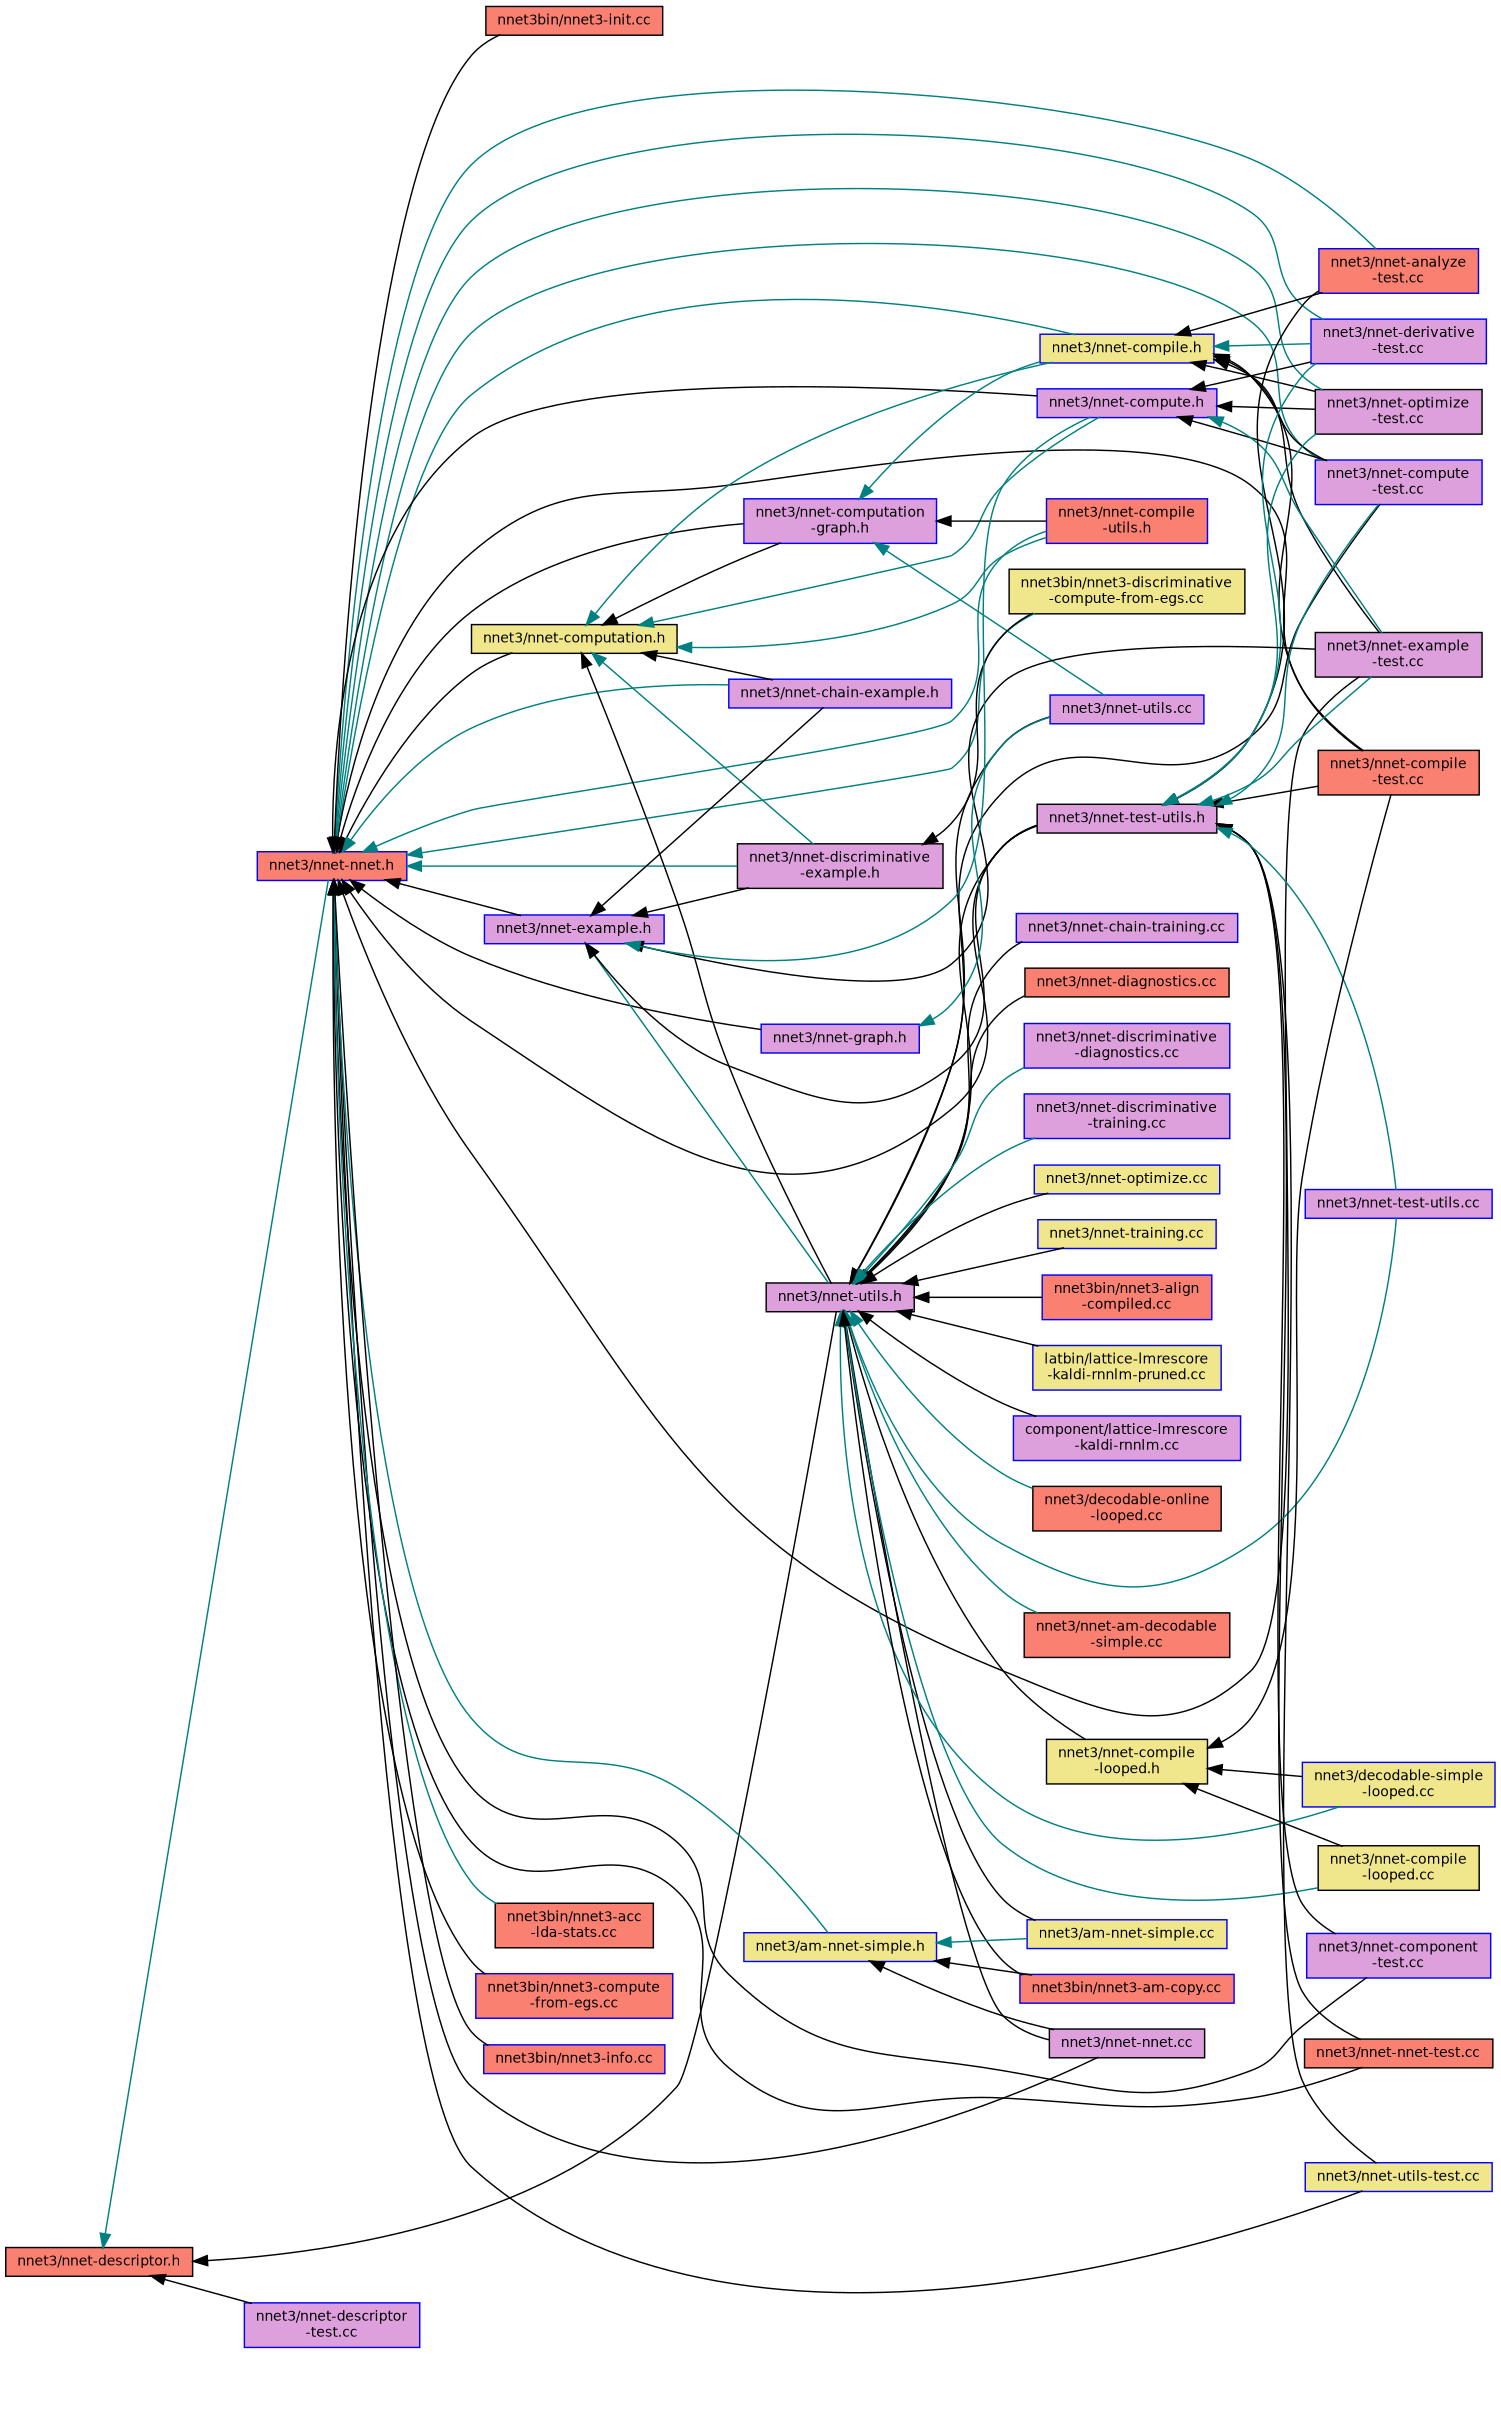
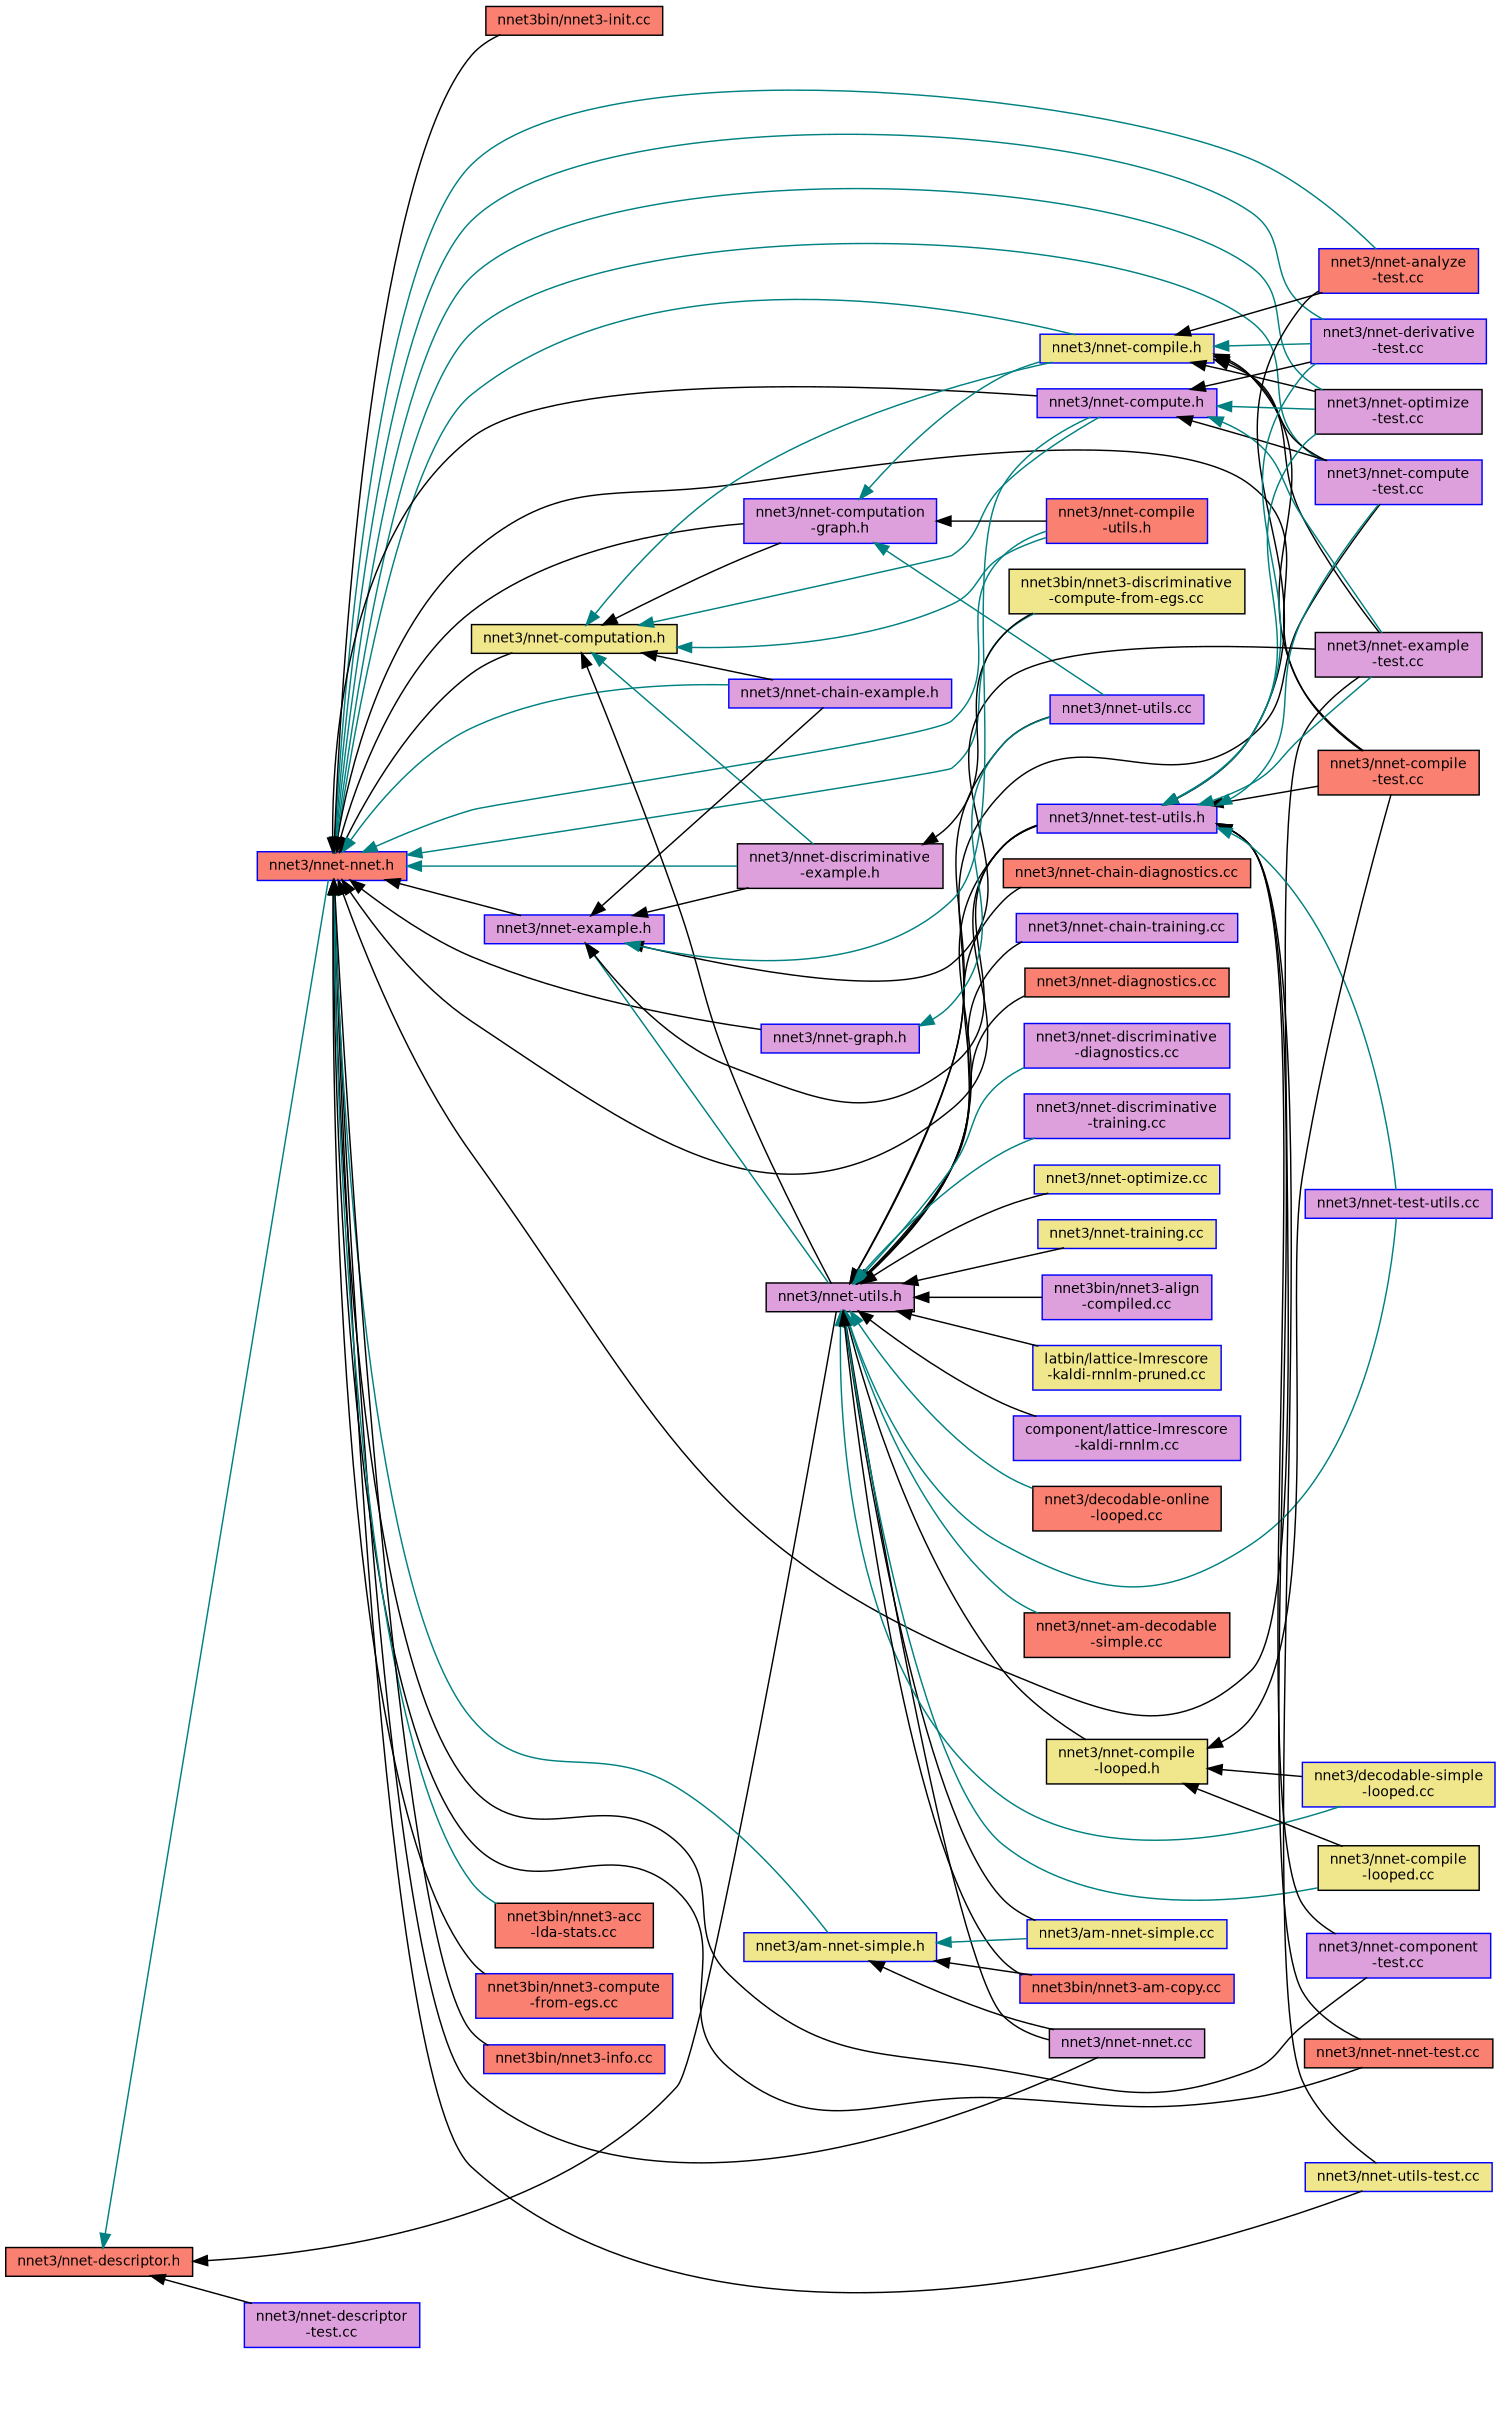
edge "nnet3/nnet-optimize -test.cc" -> "nnet3/nnet-compute.h": color black -> teal
node "nnet3/nnet-test-utils.h": color black -> blue
node "nnet3/nnet-chain-diagnostics.cc": added
node "nnet3bin/nnet3-align -compiled.cc": fillcolor salmon -> plum
